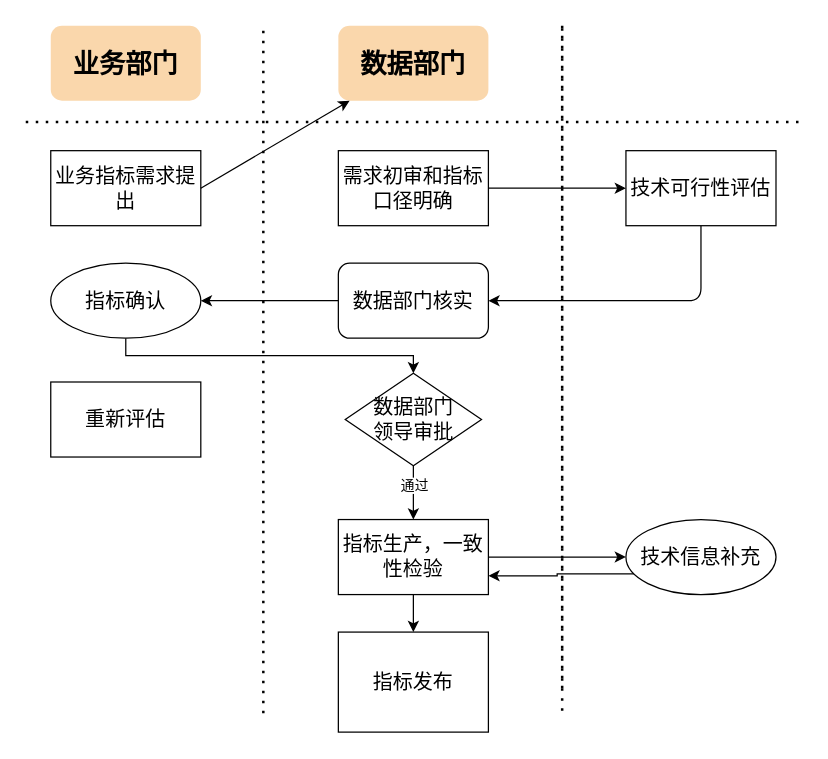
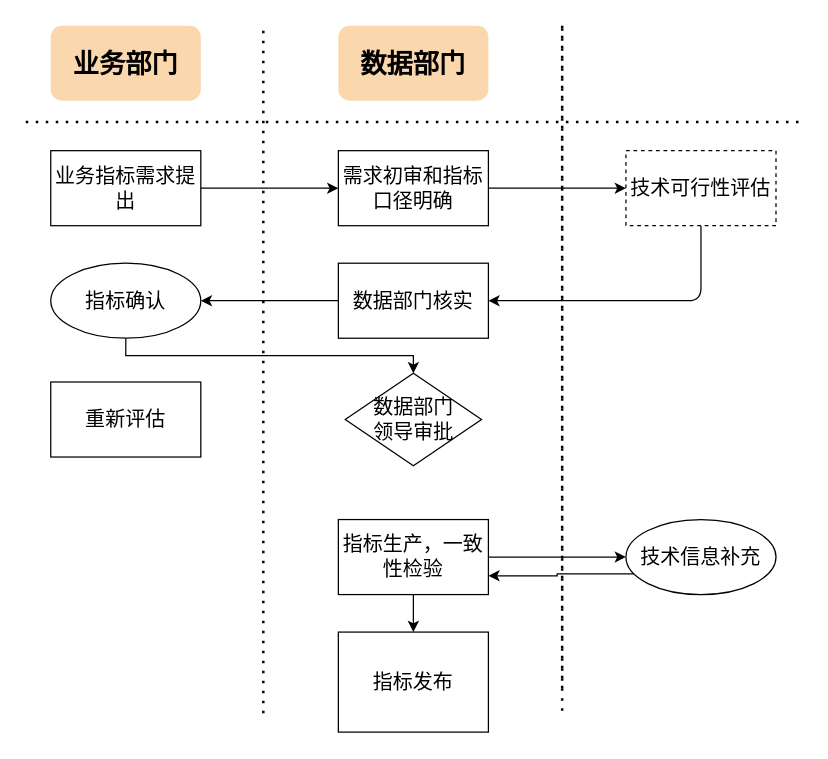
edge "业务指标需求提出" -> "数据部门": now "业务指标需求提出" -> "需求初审和指标口径明确"
node "技术可行性评估": style solid -> dashed
node "数据部门核实": shape rounded rectangle -> rectangle
edge "数据部门 领导审批" -> "指标生产，一致性检验": removed, label "通过"
